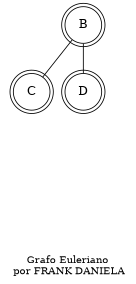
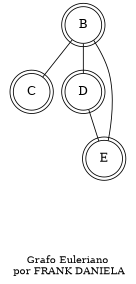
node "E": added
